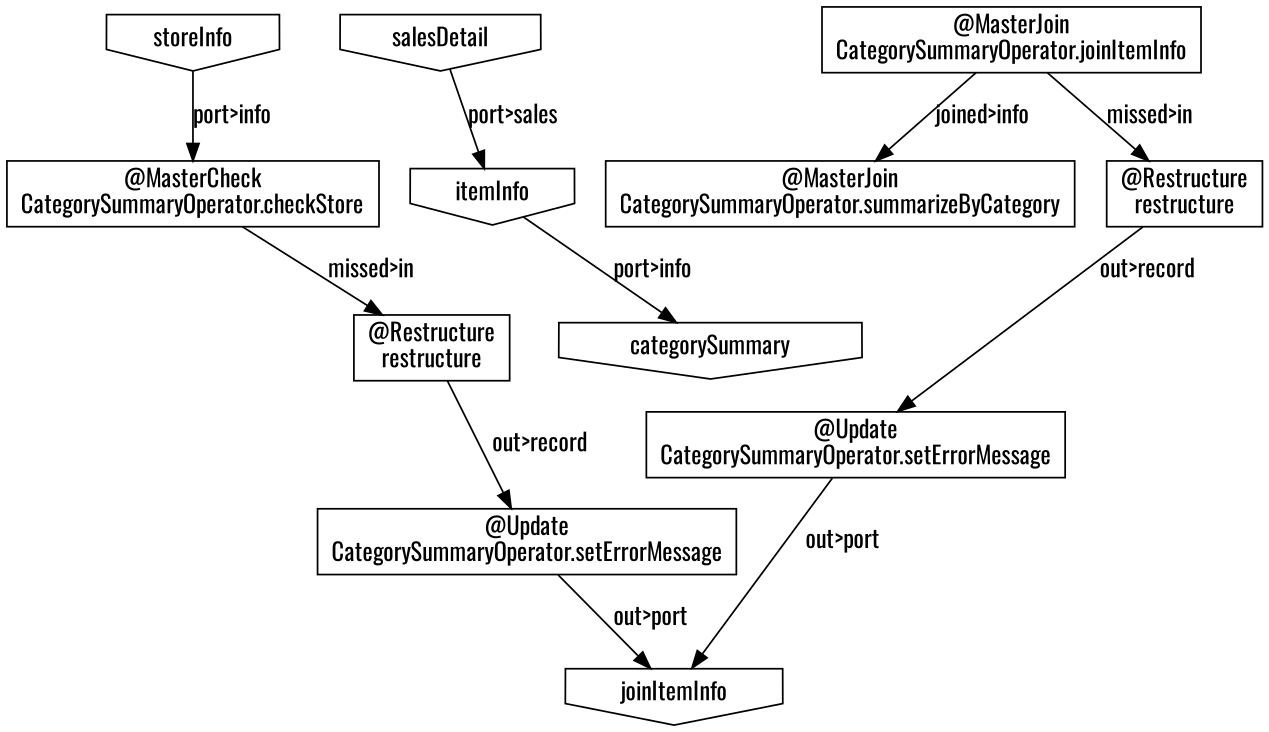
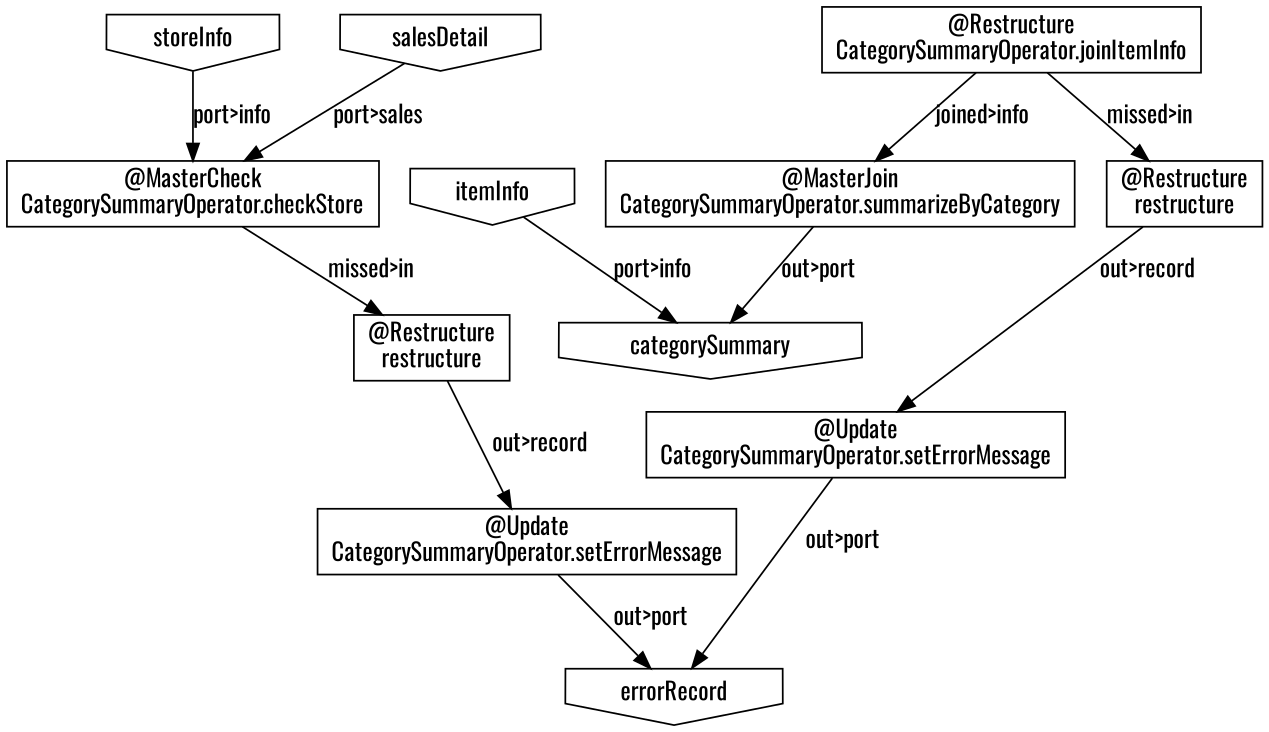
node "@MasterJoin CategorySummaryOperator.joinItemInfo": label "@MasterJoin CategorySummaryOperator.joinItemInfo" -> "@Restructure CategorySummaryOperator.joinItemInfo"
edge "salesDetail" -> "itemInfo": now "salesDetail" -> "@MasterCheck CategorySummaryOperator.checkStore"
edge "@MasterJoin CategorySummaryOperator.summarizeByCategory" -> "categorySummary": added, label "out>port"
node "joinItemInfo": label "joinItemInfo" -> "errorRecord"
